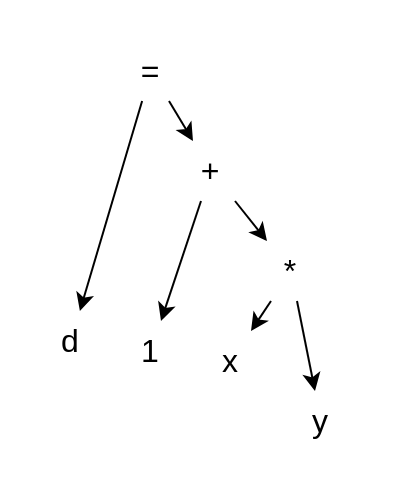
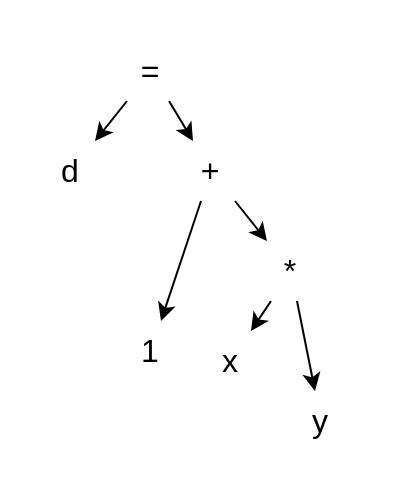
node "d": moved (71, 341) -> (71, 171)
